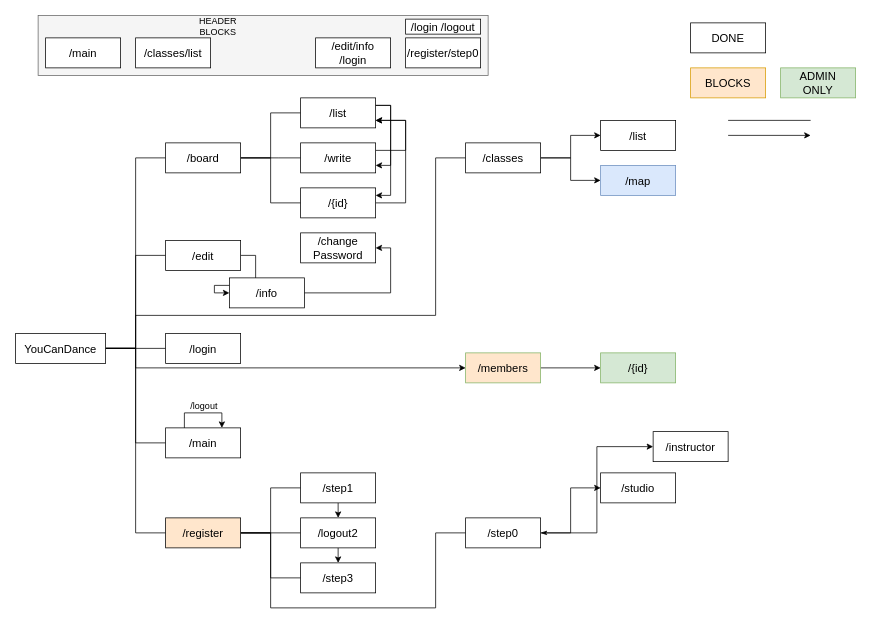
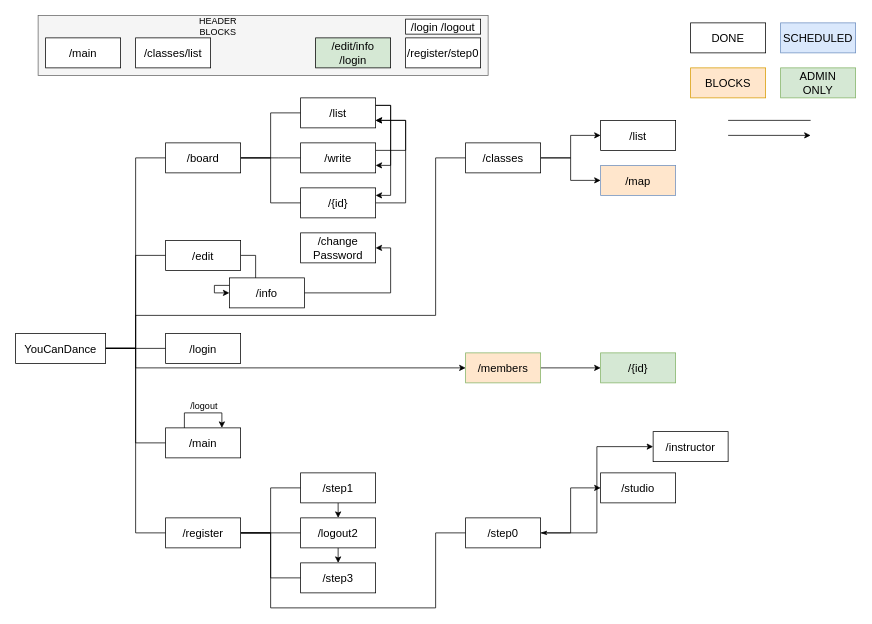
node "SCHEDULED": added
node "/edit/info /login": fillcolor #ffffff -> #d5e8d4
node "/map": fillcolor #dae8fc -> #ffe6cc
node "/register": fillcolor #ffe6cc -> #ffffff
